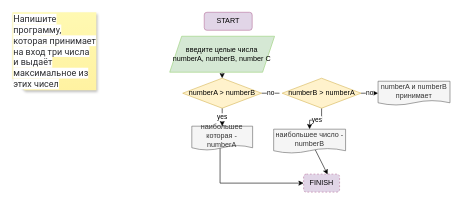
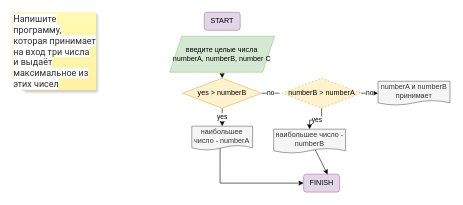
node "START": size 48x18 -> 36x18
node "numberA > numberB": label "numberA > numberB" -> "yes > numberB"
node "numberB > numberA": style solid -> dashed
node "наибольшее которая - numberA": label "наибольшее которая - numberA" -> "наибольшее число - numberA"
node "FINISH": style dashed -> solid
